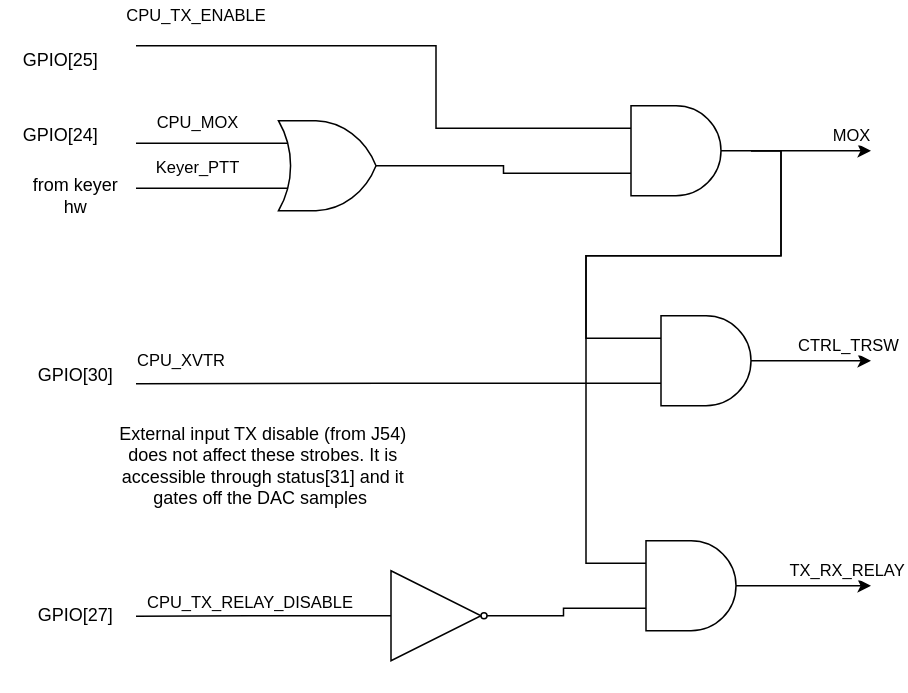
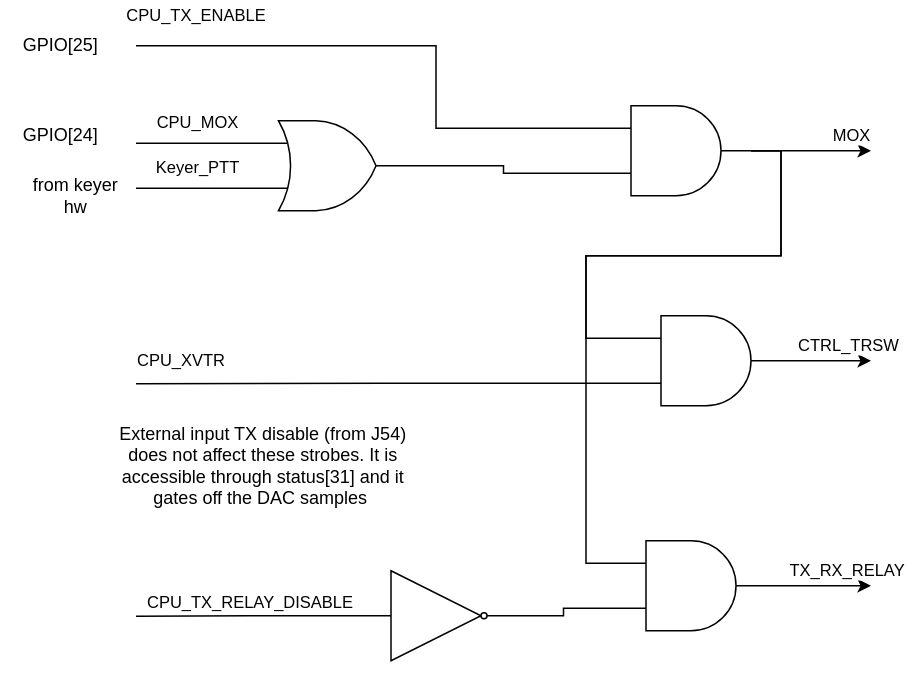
node "GPIO[25]": moved (61, 61) -> (61, 46)
node "GPIO[30]": removed
node "GPIO[27]": removed
